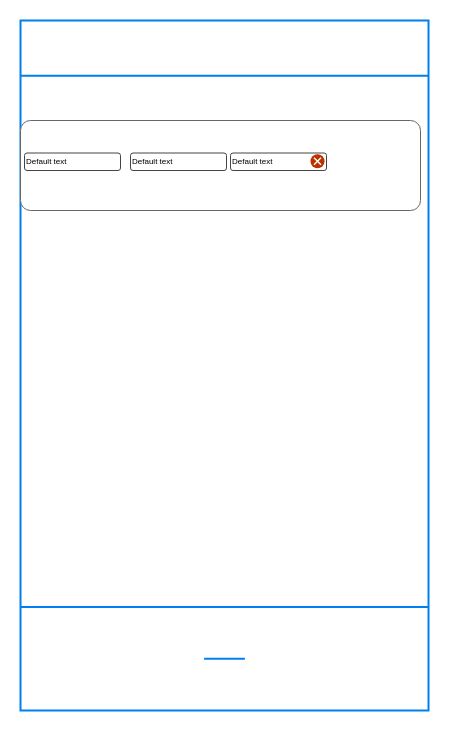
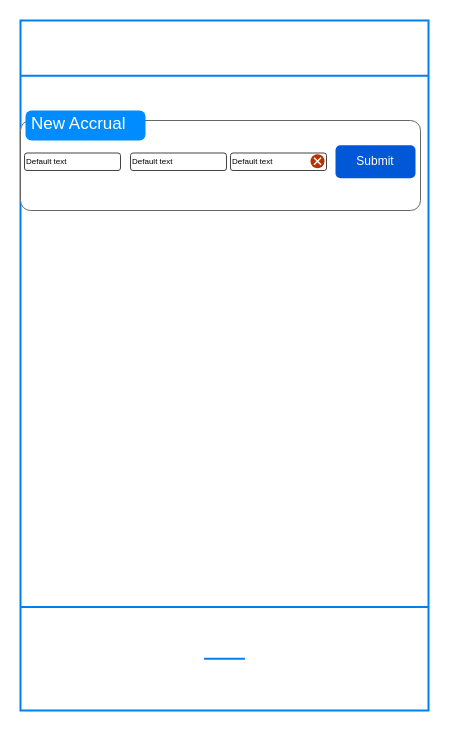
node "New Accrual": added
node "Submit": added
